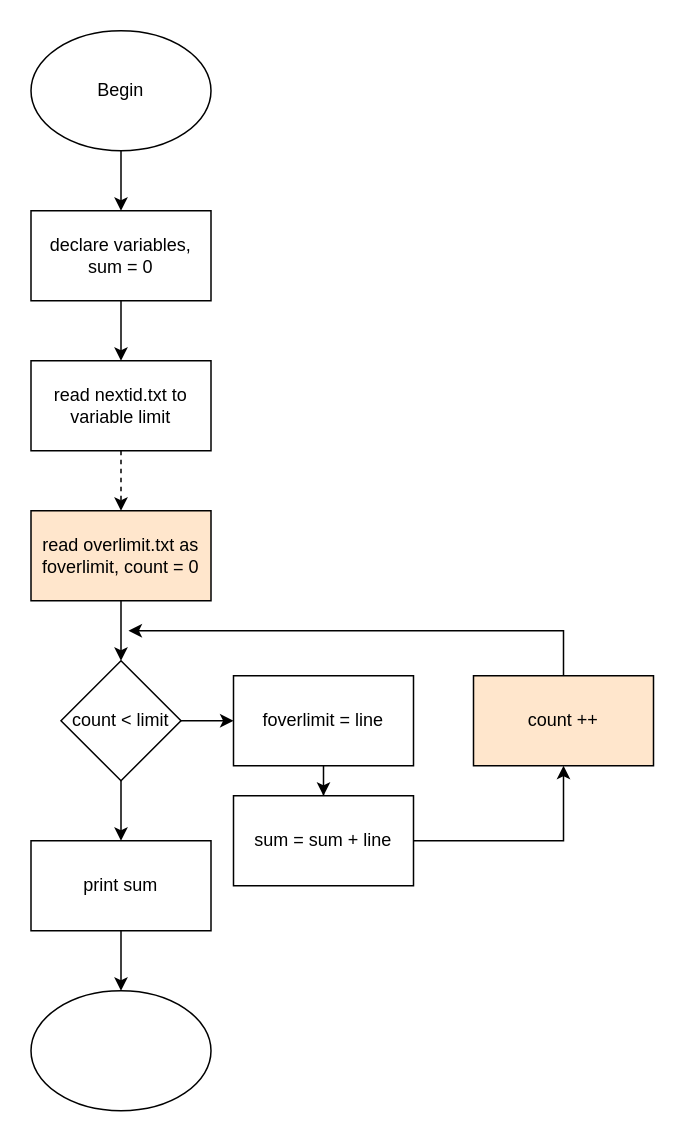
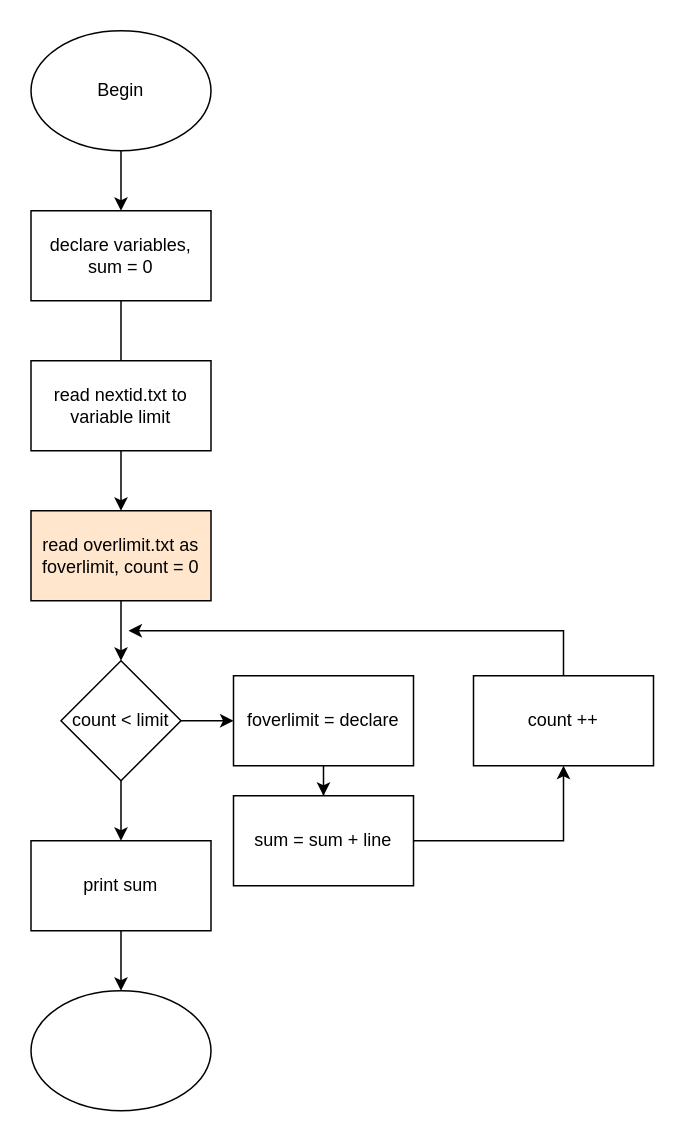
edge "declare variables, sum = 0" -> "read nextid.txt to variable limit": arrowhead classic -> none
edge "read nextid.txt to variable limit" -> "read overlimit.txt as foverlimit, count = 0": style dashed -> solid
node "foverlimit = line": label "foverlimit = line" -> "foverlimit = declare"
node "count ++": fillcolor #ffe6cc -> #ffffff
